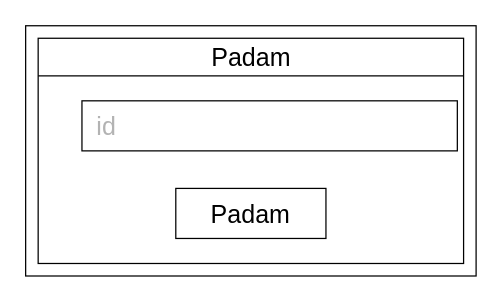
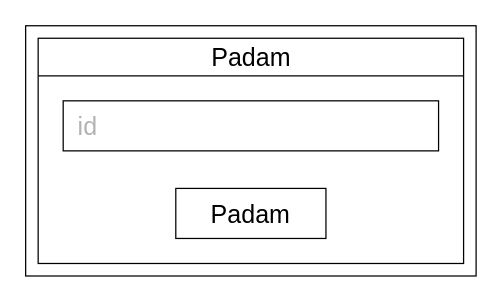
node "id": moved (269, 126) -> (251, 126)
